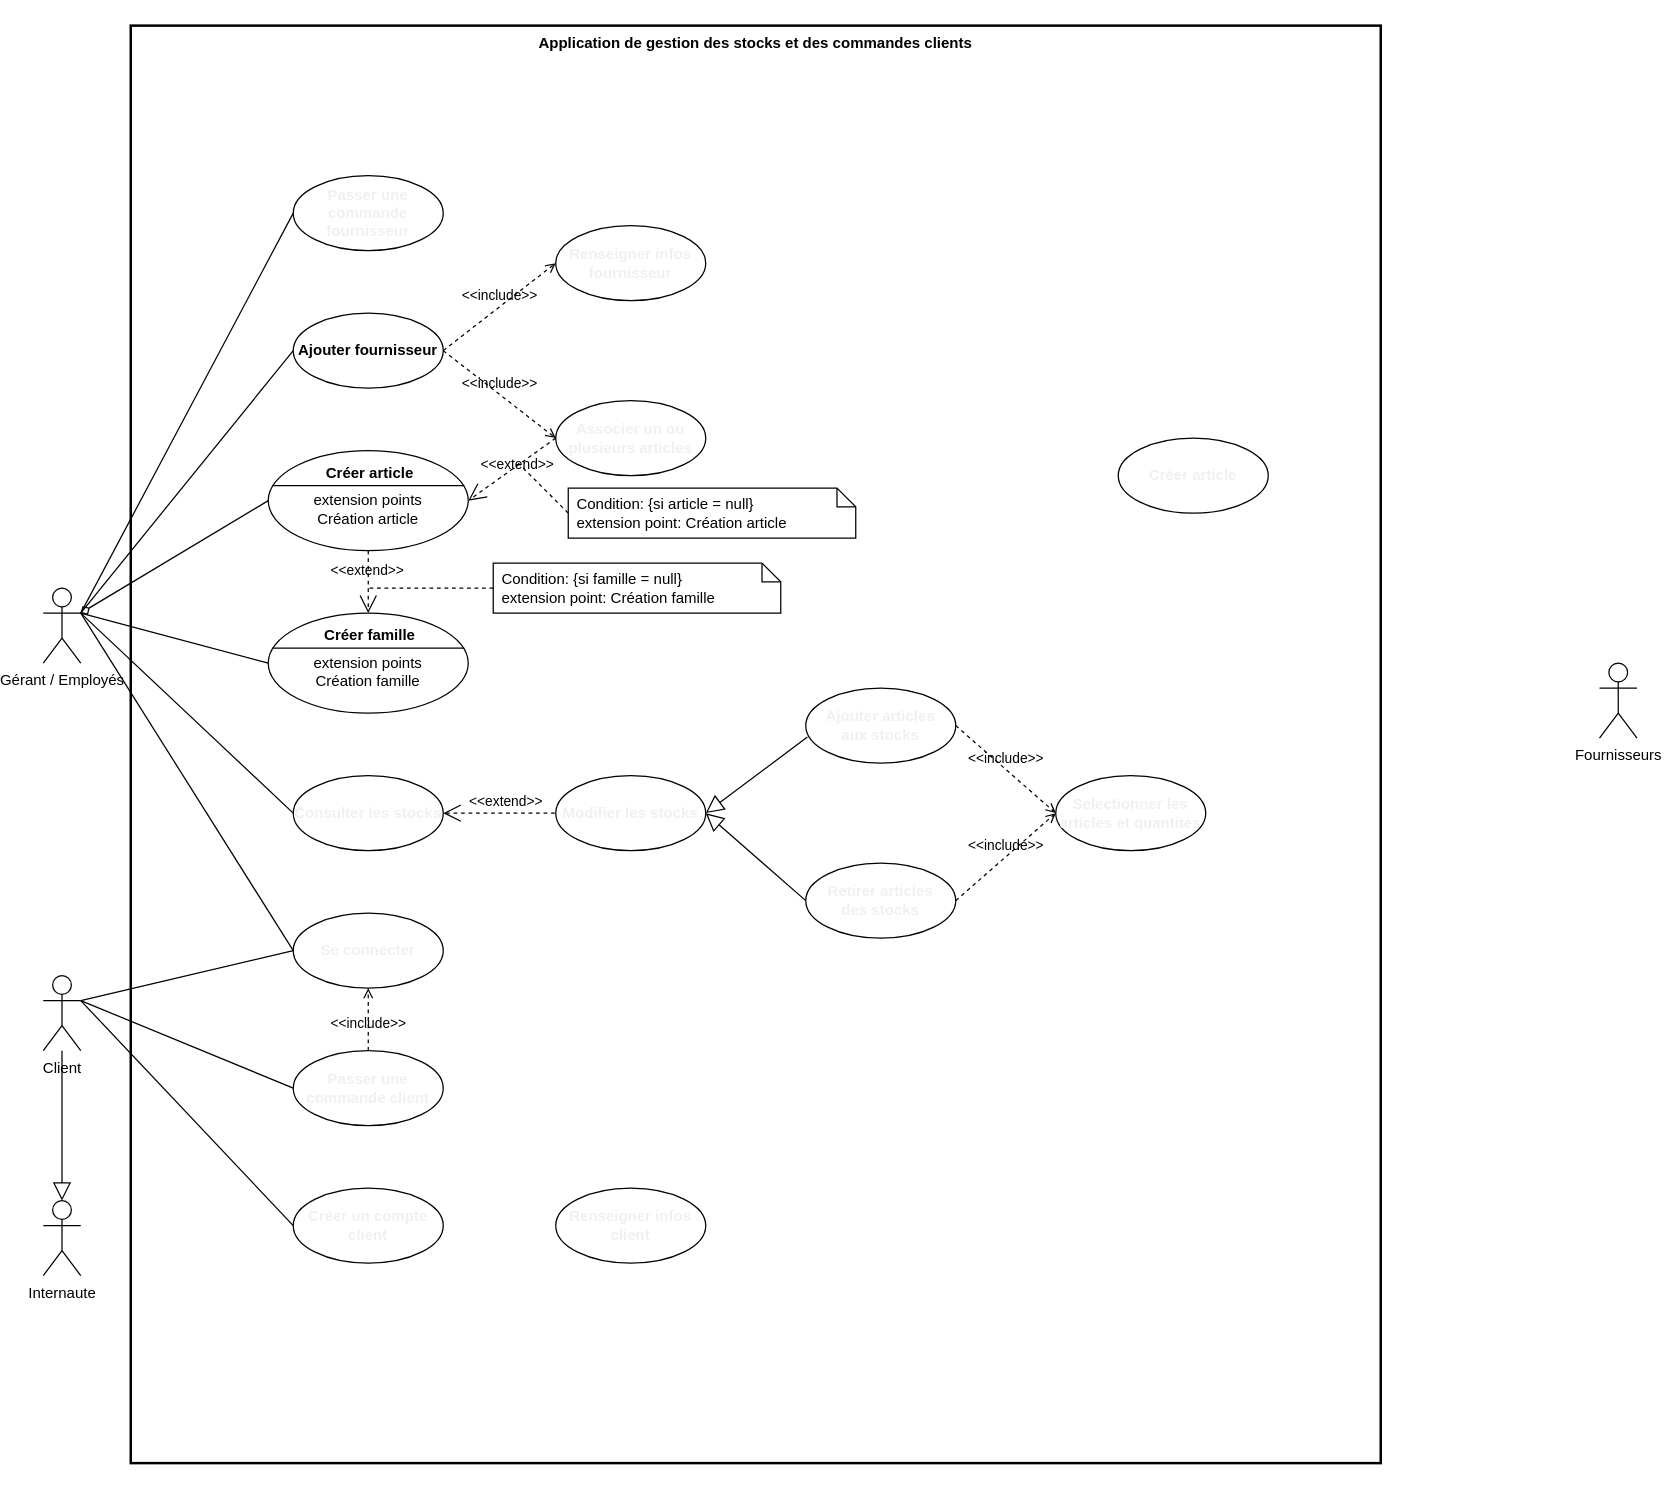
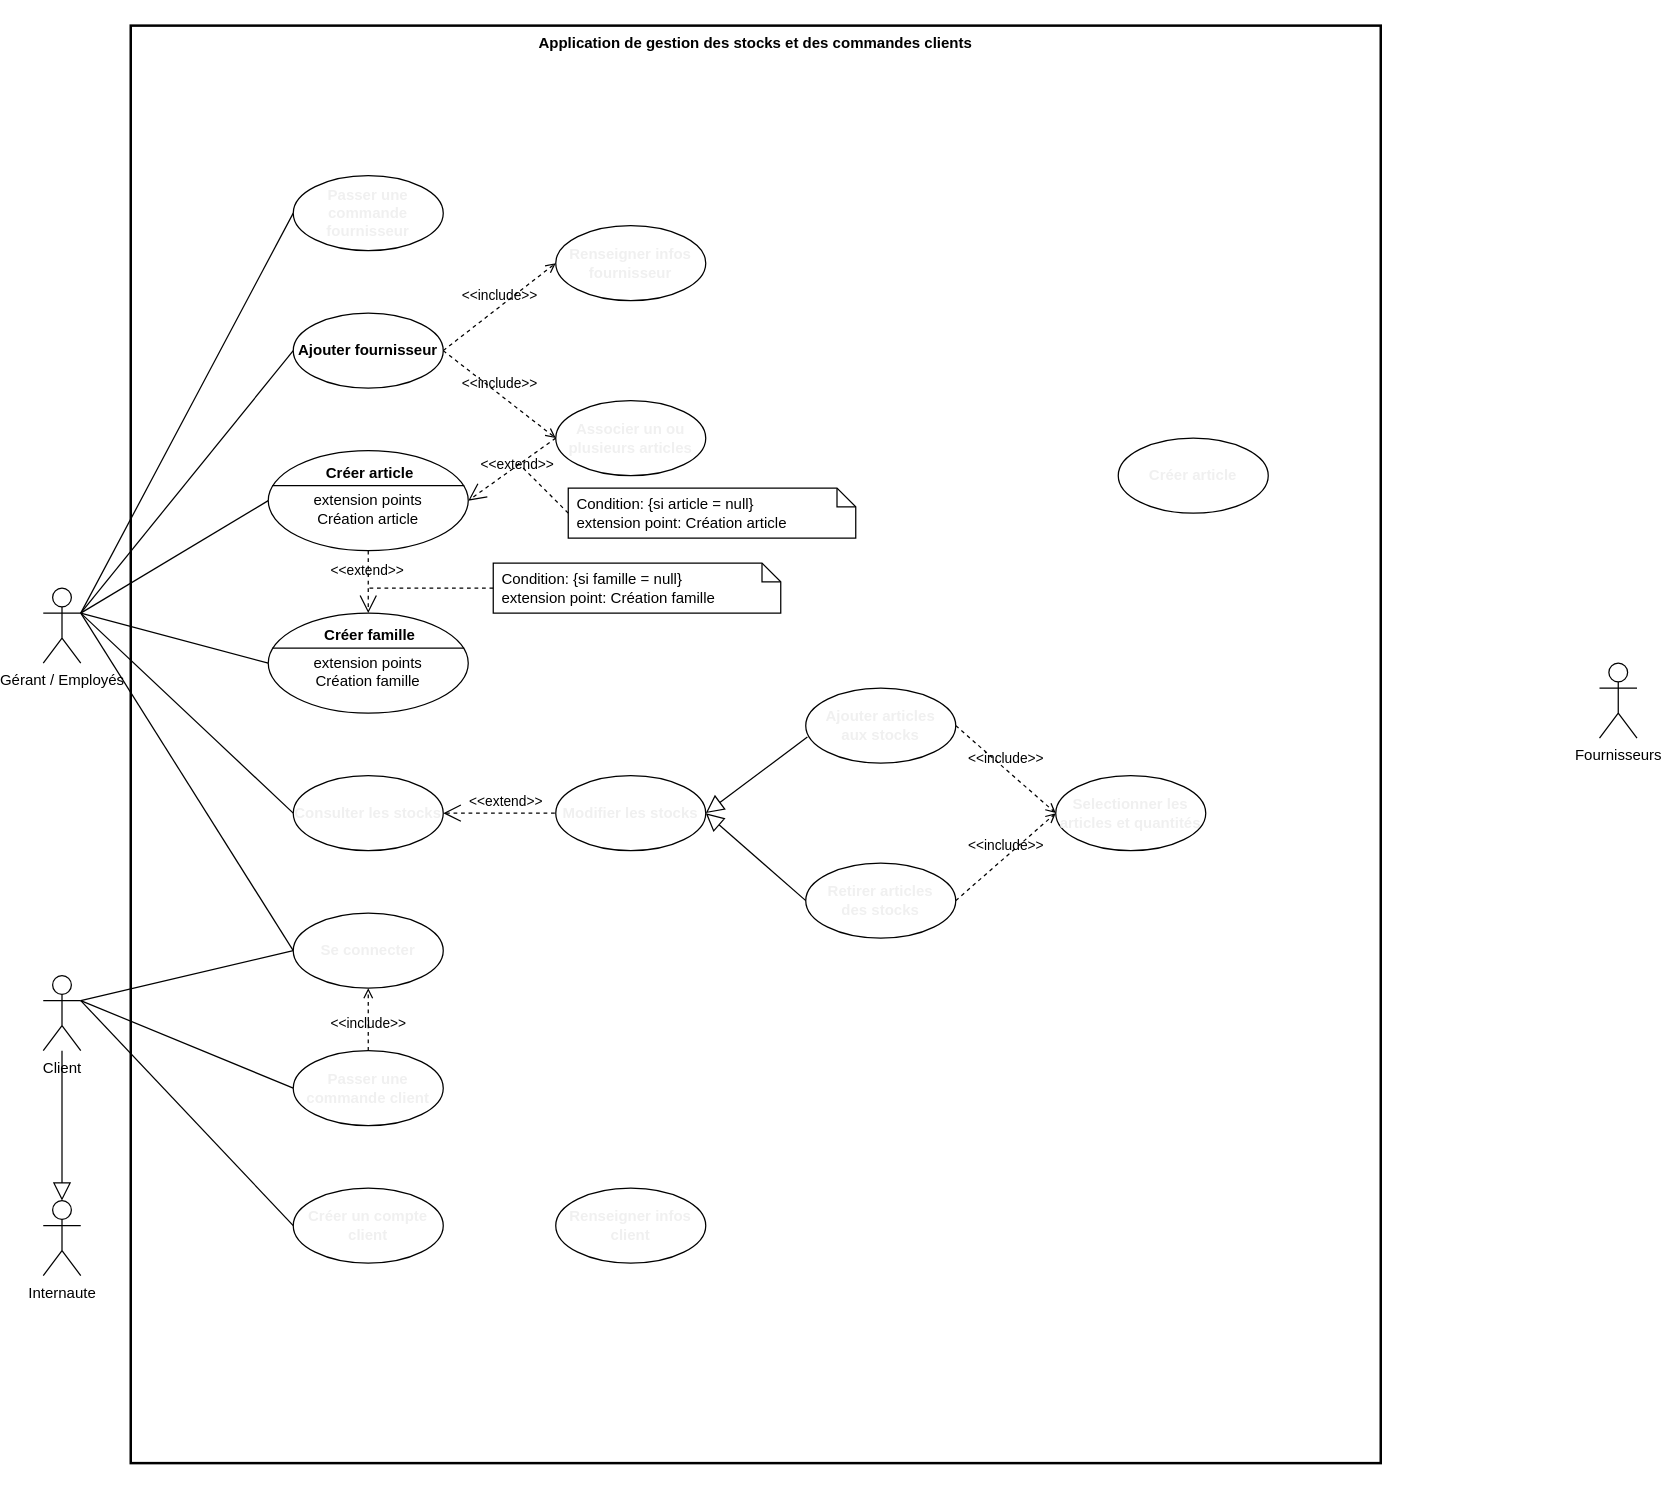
edge "extension points Création article" -> "Gérant / Employés": arrowhead diamond -> none
